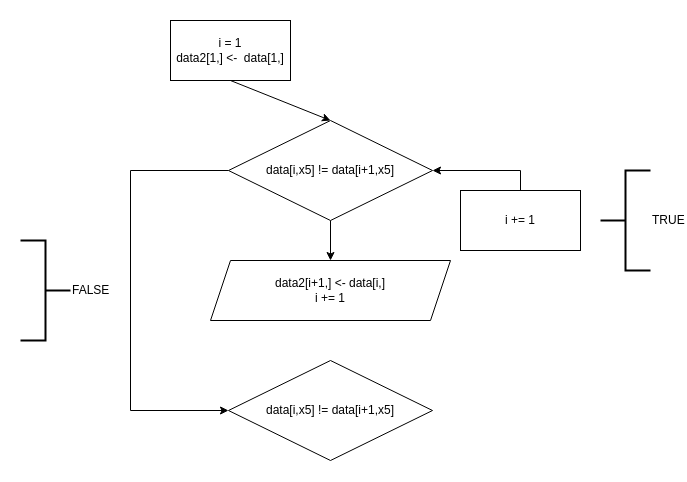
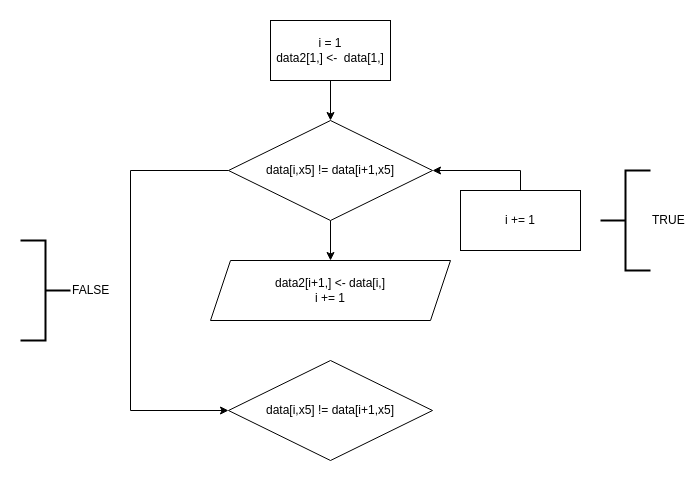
node "i = 1 data2[1,] <- data[1,]": moved (231, 51) -> (331, 51)
